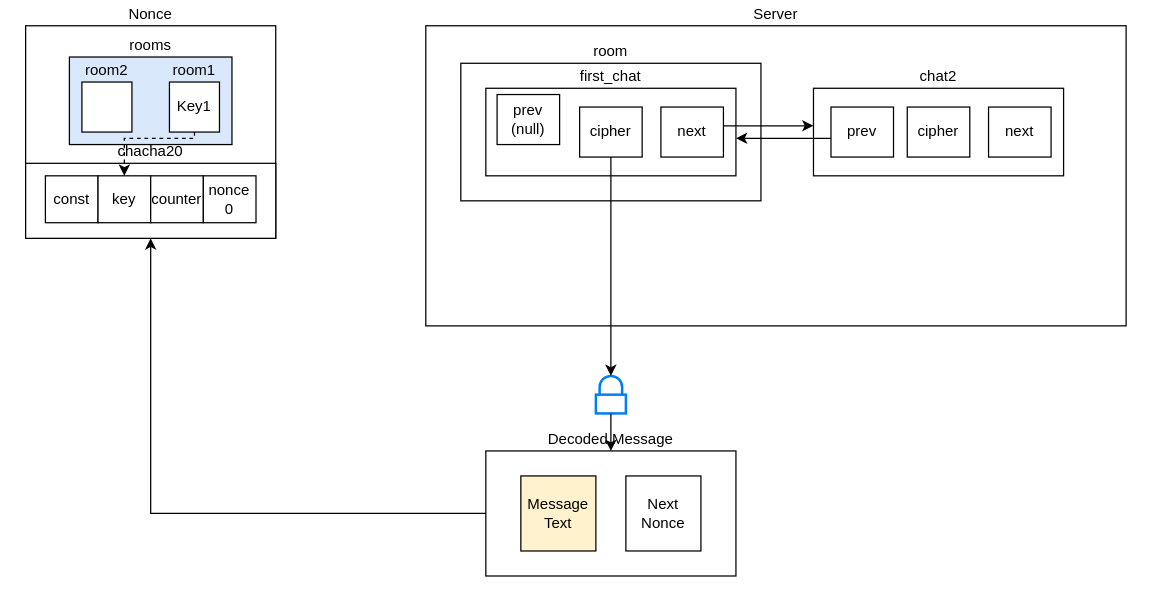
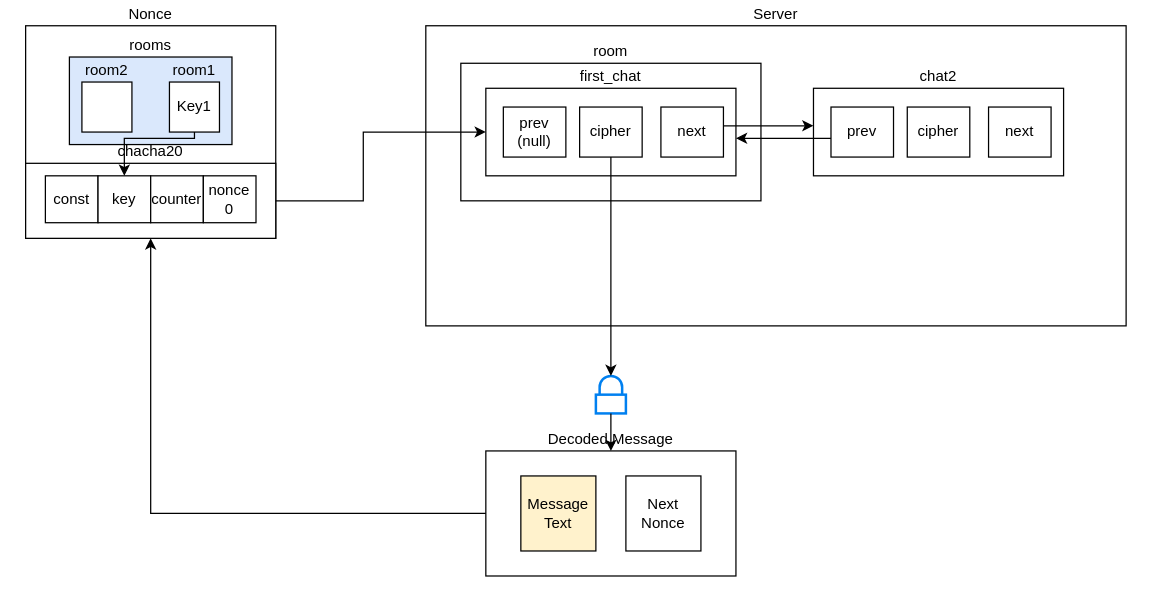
node "prev (null)": moved (528, 119) -> (534, 132)
edge "Key1" -> "key": style dashed -> solid
edge "chacha20" -> "first_chat": added
